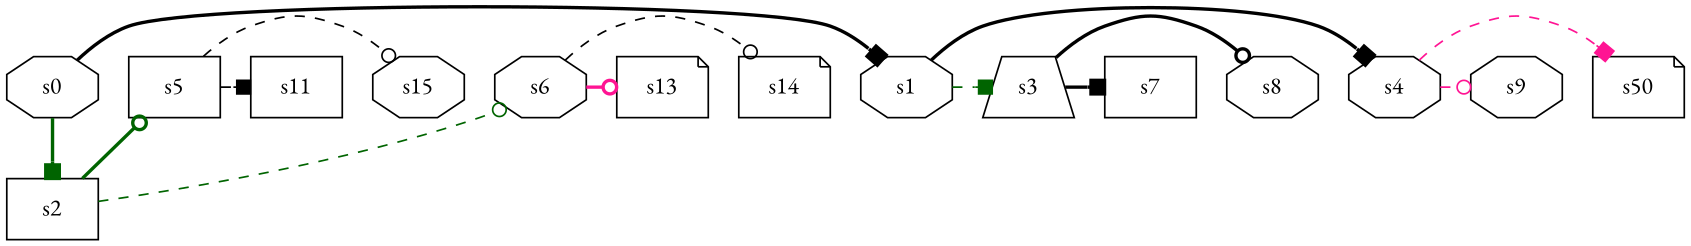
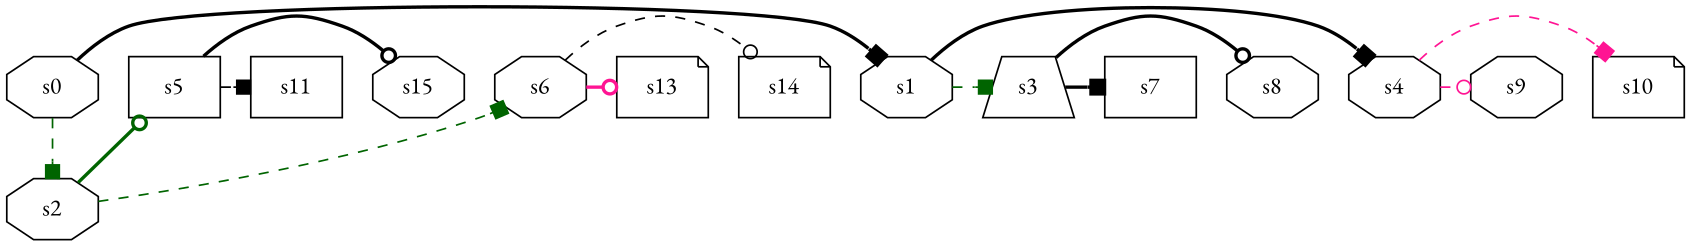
edge "s5" -> "s15": style dashed -> bold
node "s50": label "s50" -> "s10"
edge "s0" -> "s2": style bold -> dashed
edge "s2" -> "s6": arrowhead odot -> box
node "s2": shape box -> octagon
